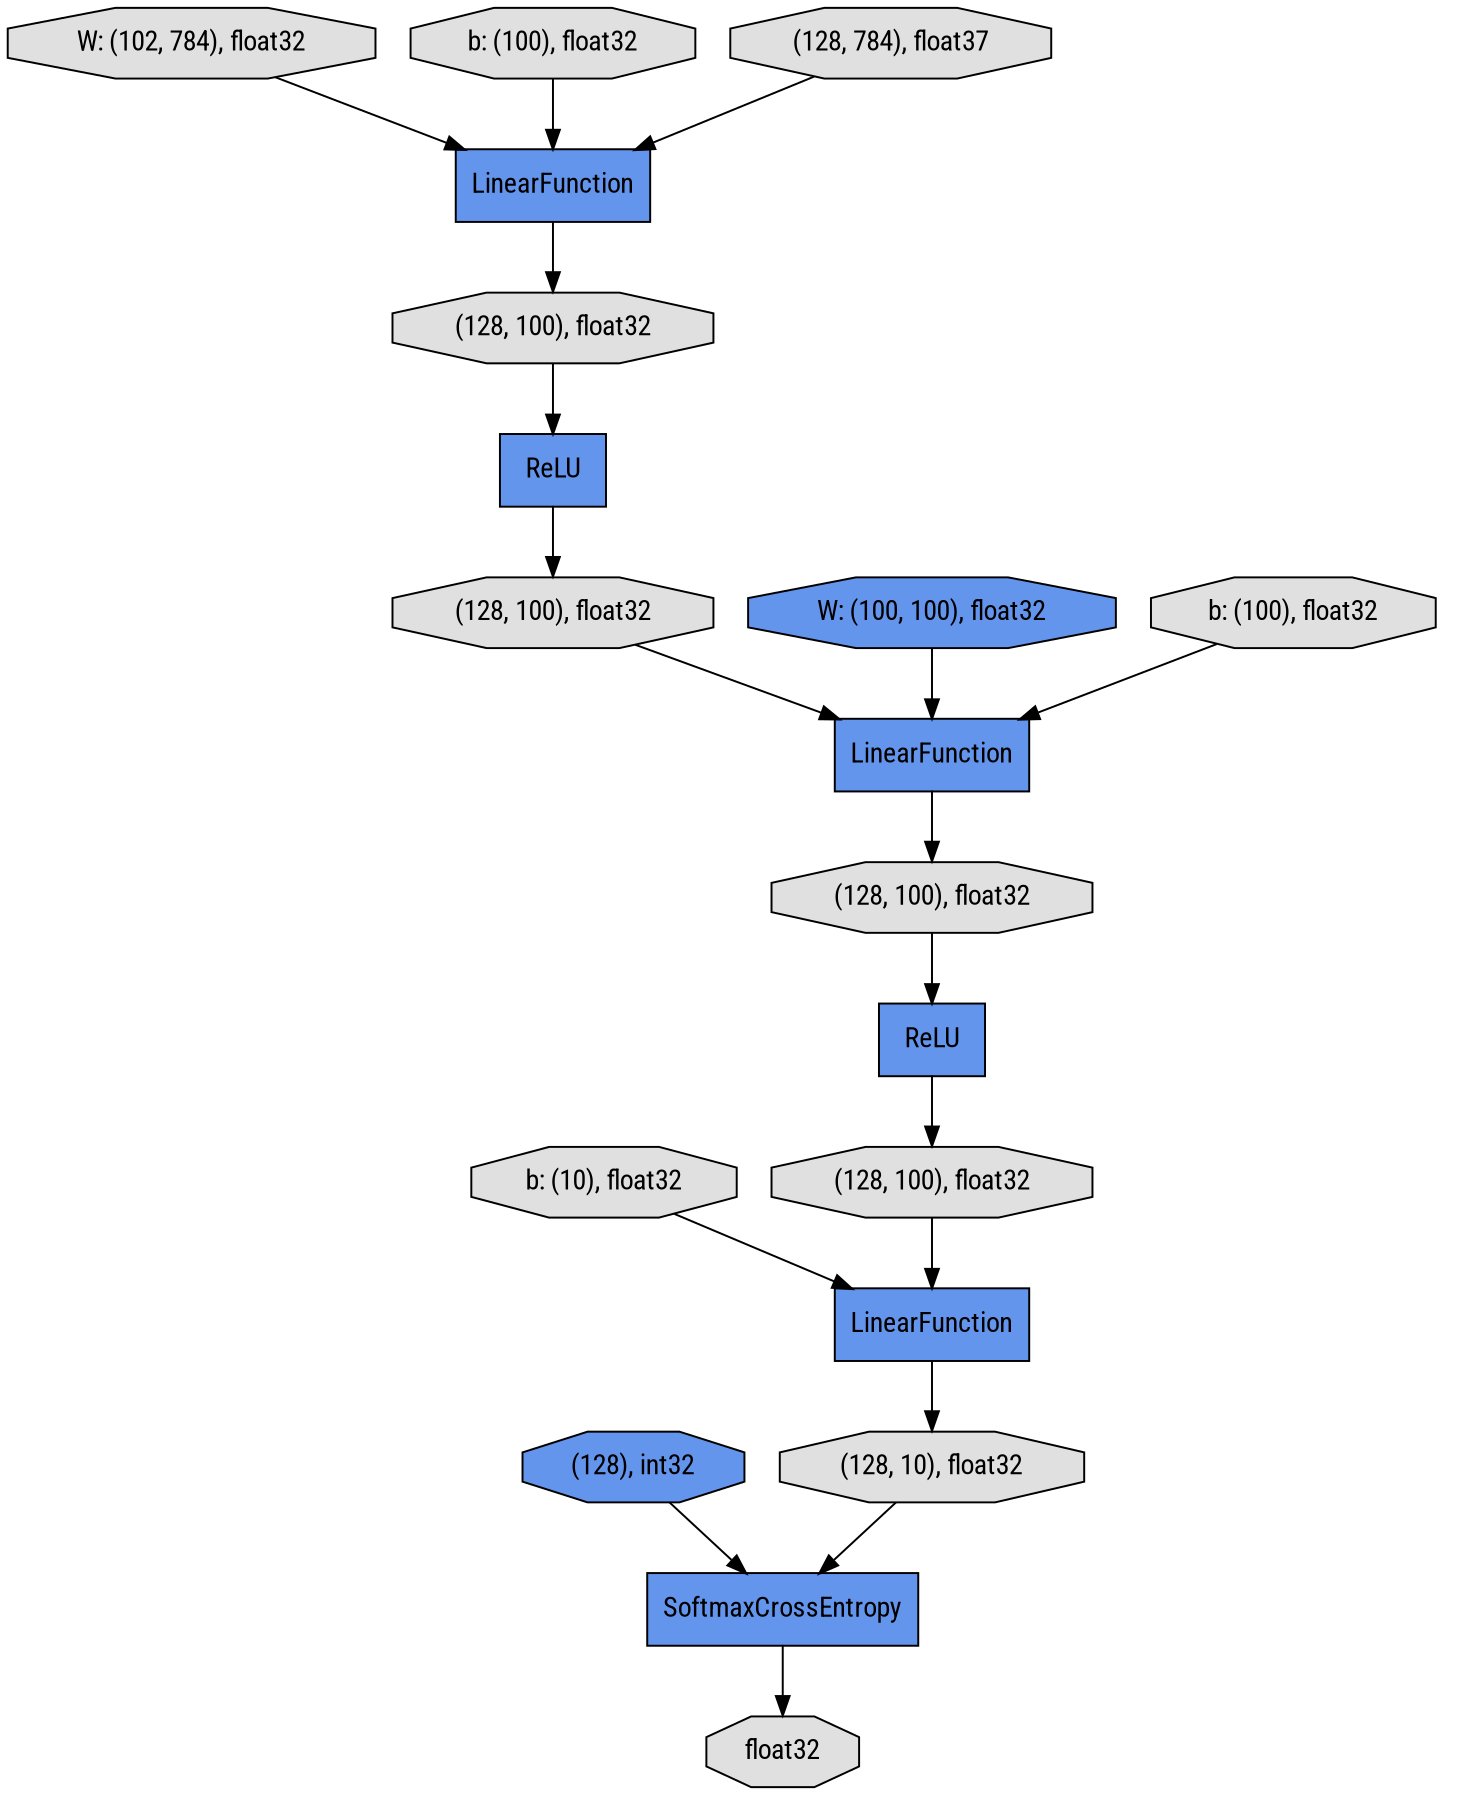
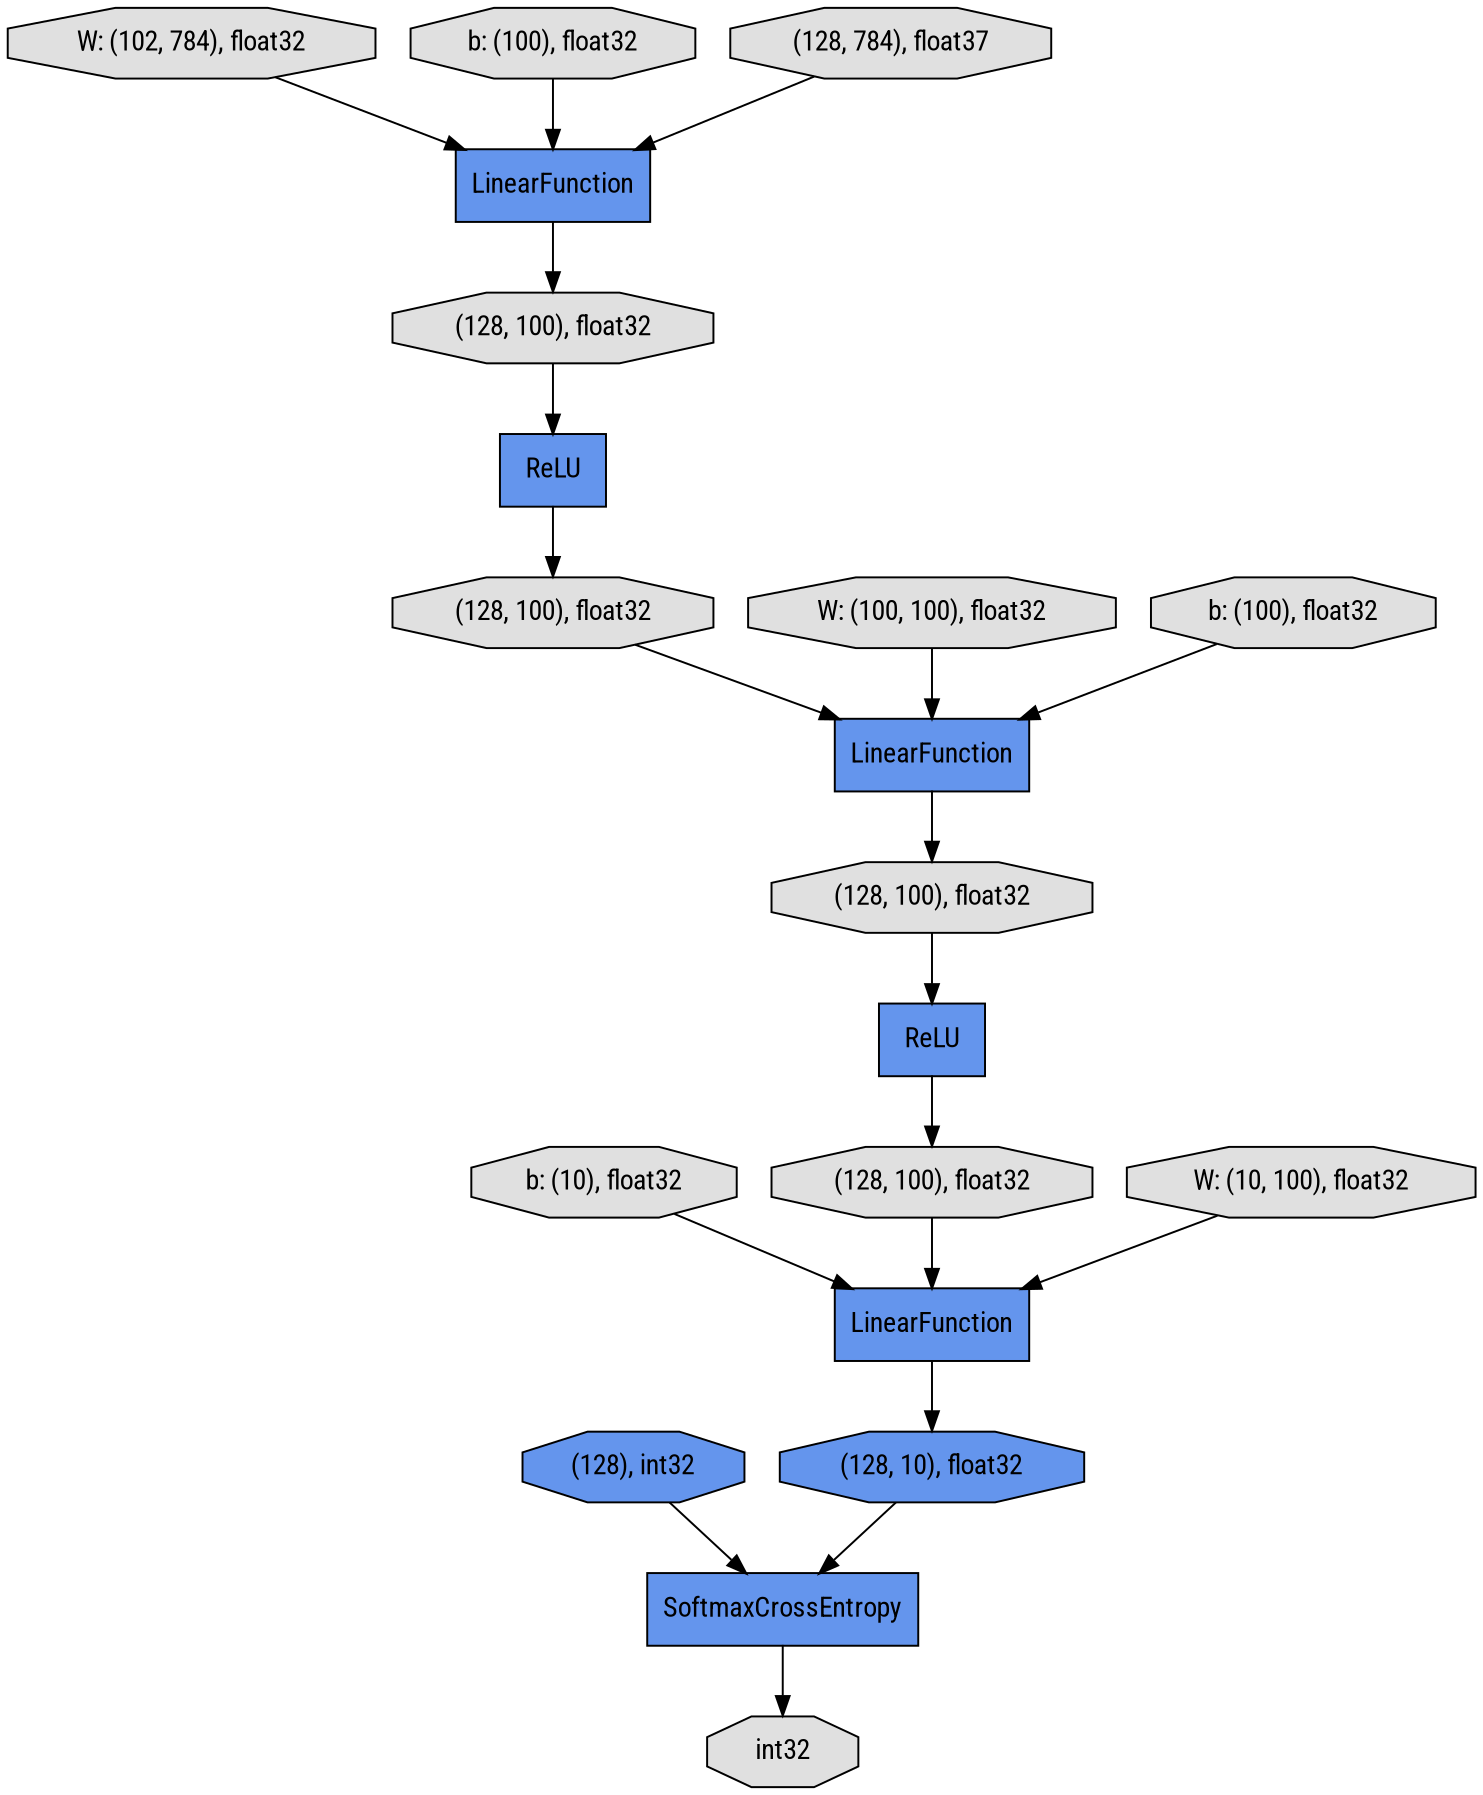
node "W: (100, 100), float32": fillcolor #6495ed -> #e0e0e0
node "W: (10, 100), float32": added
node "(128, 10), float32": fillcolor #e0e0e0 -> #6495ed
node "float32": label "float32" -> "int32"
